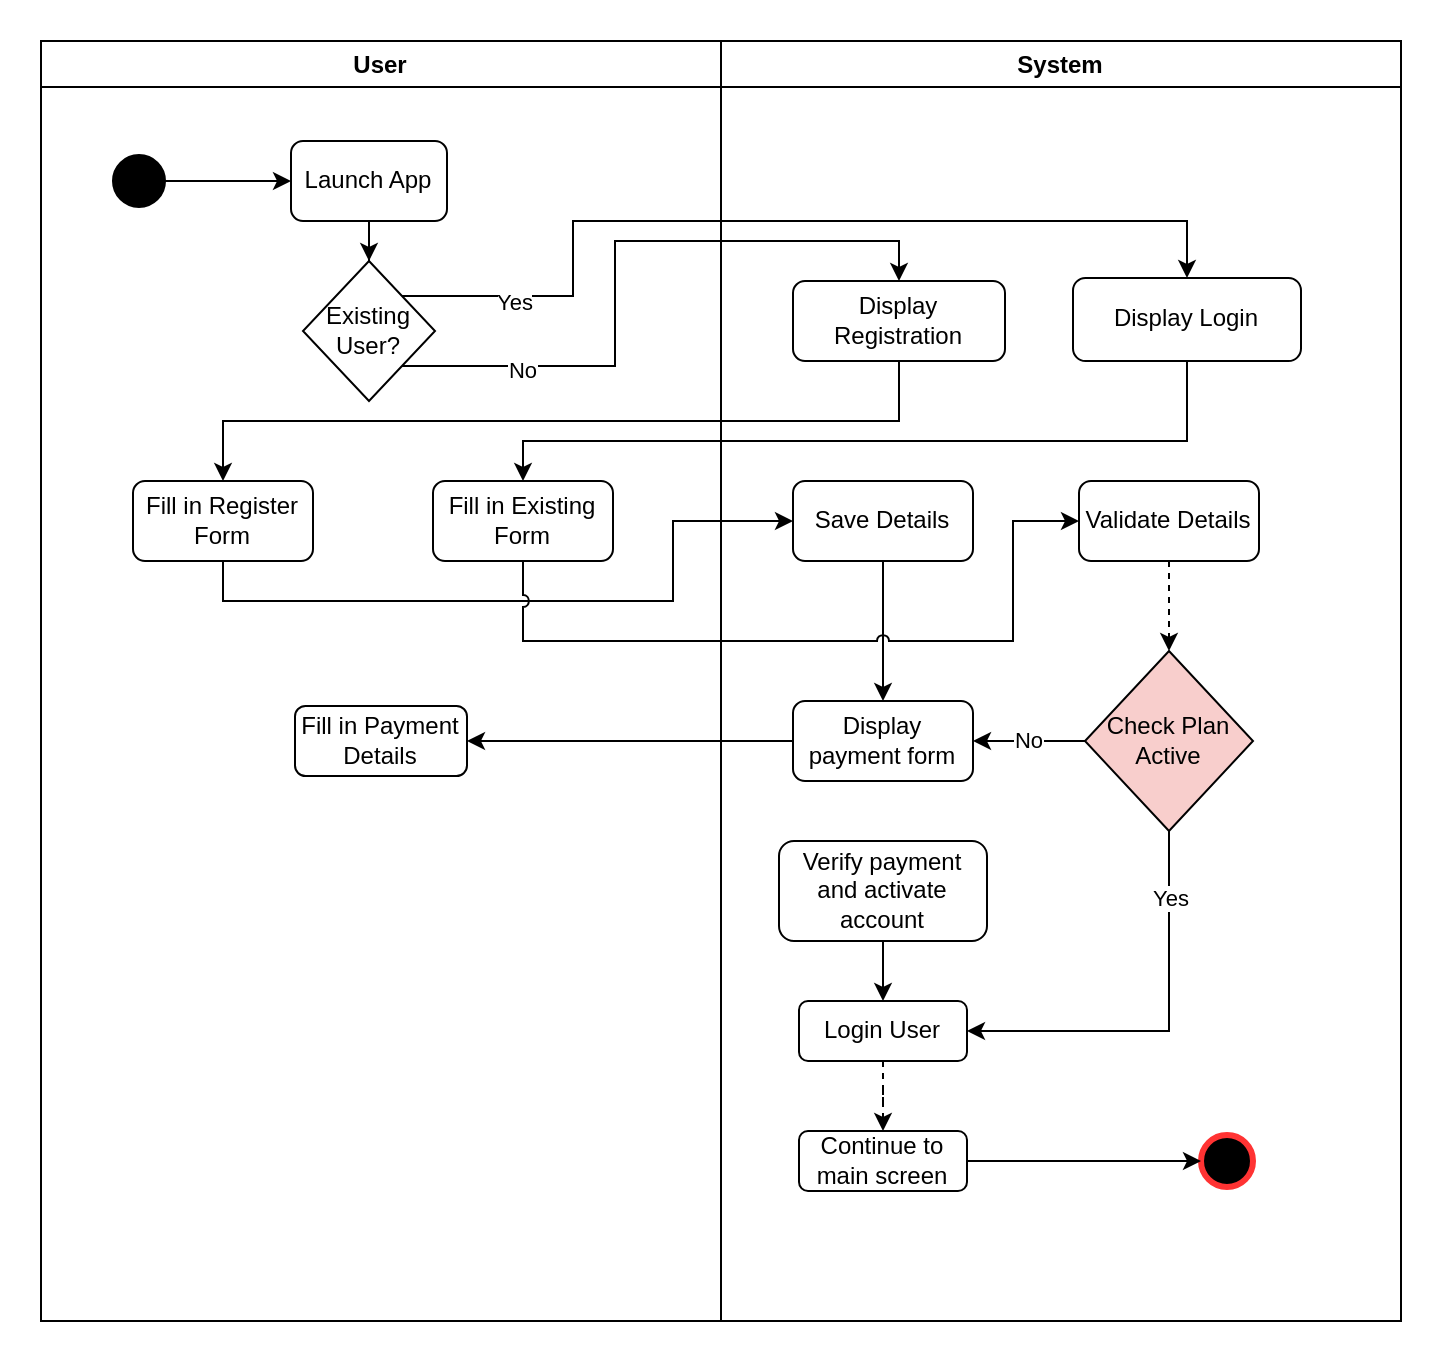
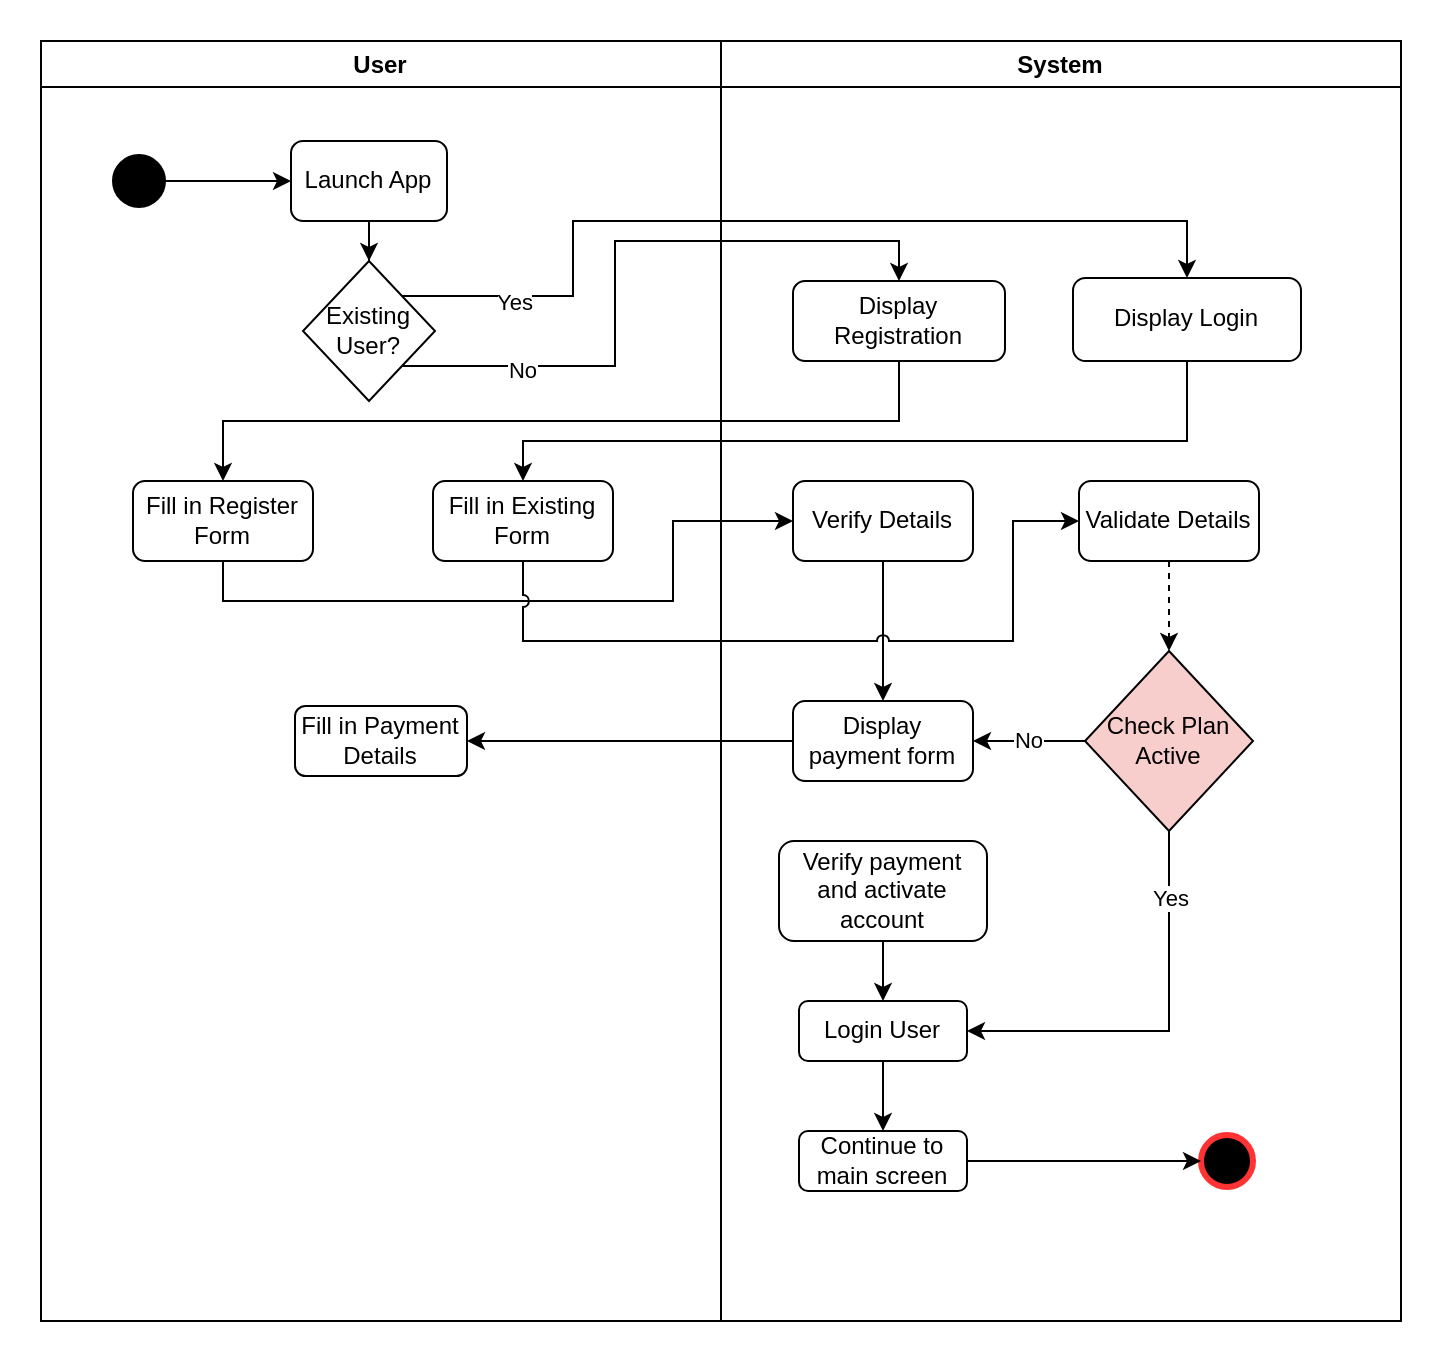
node "Save Details": label "Save Details" -> "Verify Details"
edge "Login User" -> "Continue to main screen": style dashed -> solid
